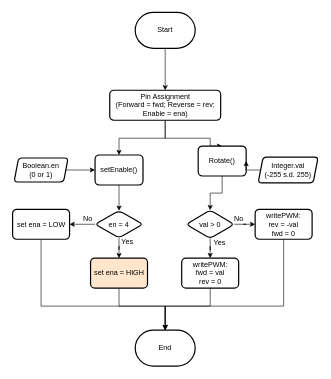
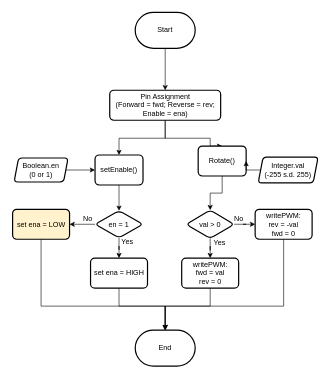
node "set ena = LOW": fillcolor #ffffff -> #fff2cc
node "en = 4": label "en = 4" -> "en = 1"
node "set ena = HIGH": fillcolor #ffe6cc -> #ffffff
